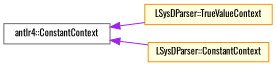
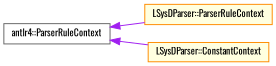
node "LSysDParser::TrueValueContext": label "LSysDParser::TrueValueContext" -> "LSysDParser::ParserRuleContext"
node "antlr4::ConstantContext": label "antlr4::ConstantContext" -> "antlr4::ParserRuleContext"
